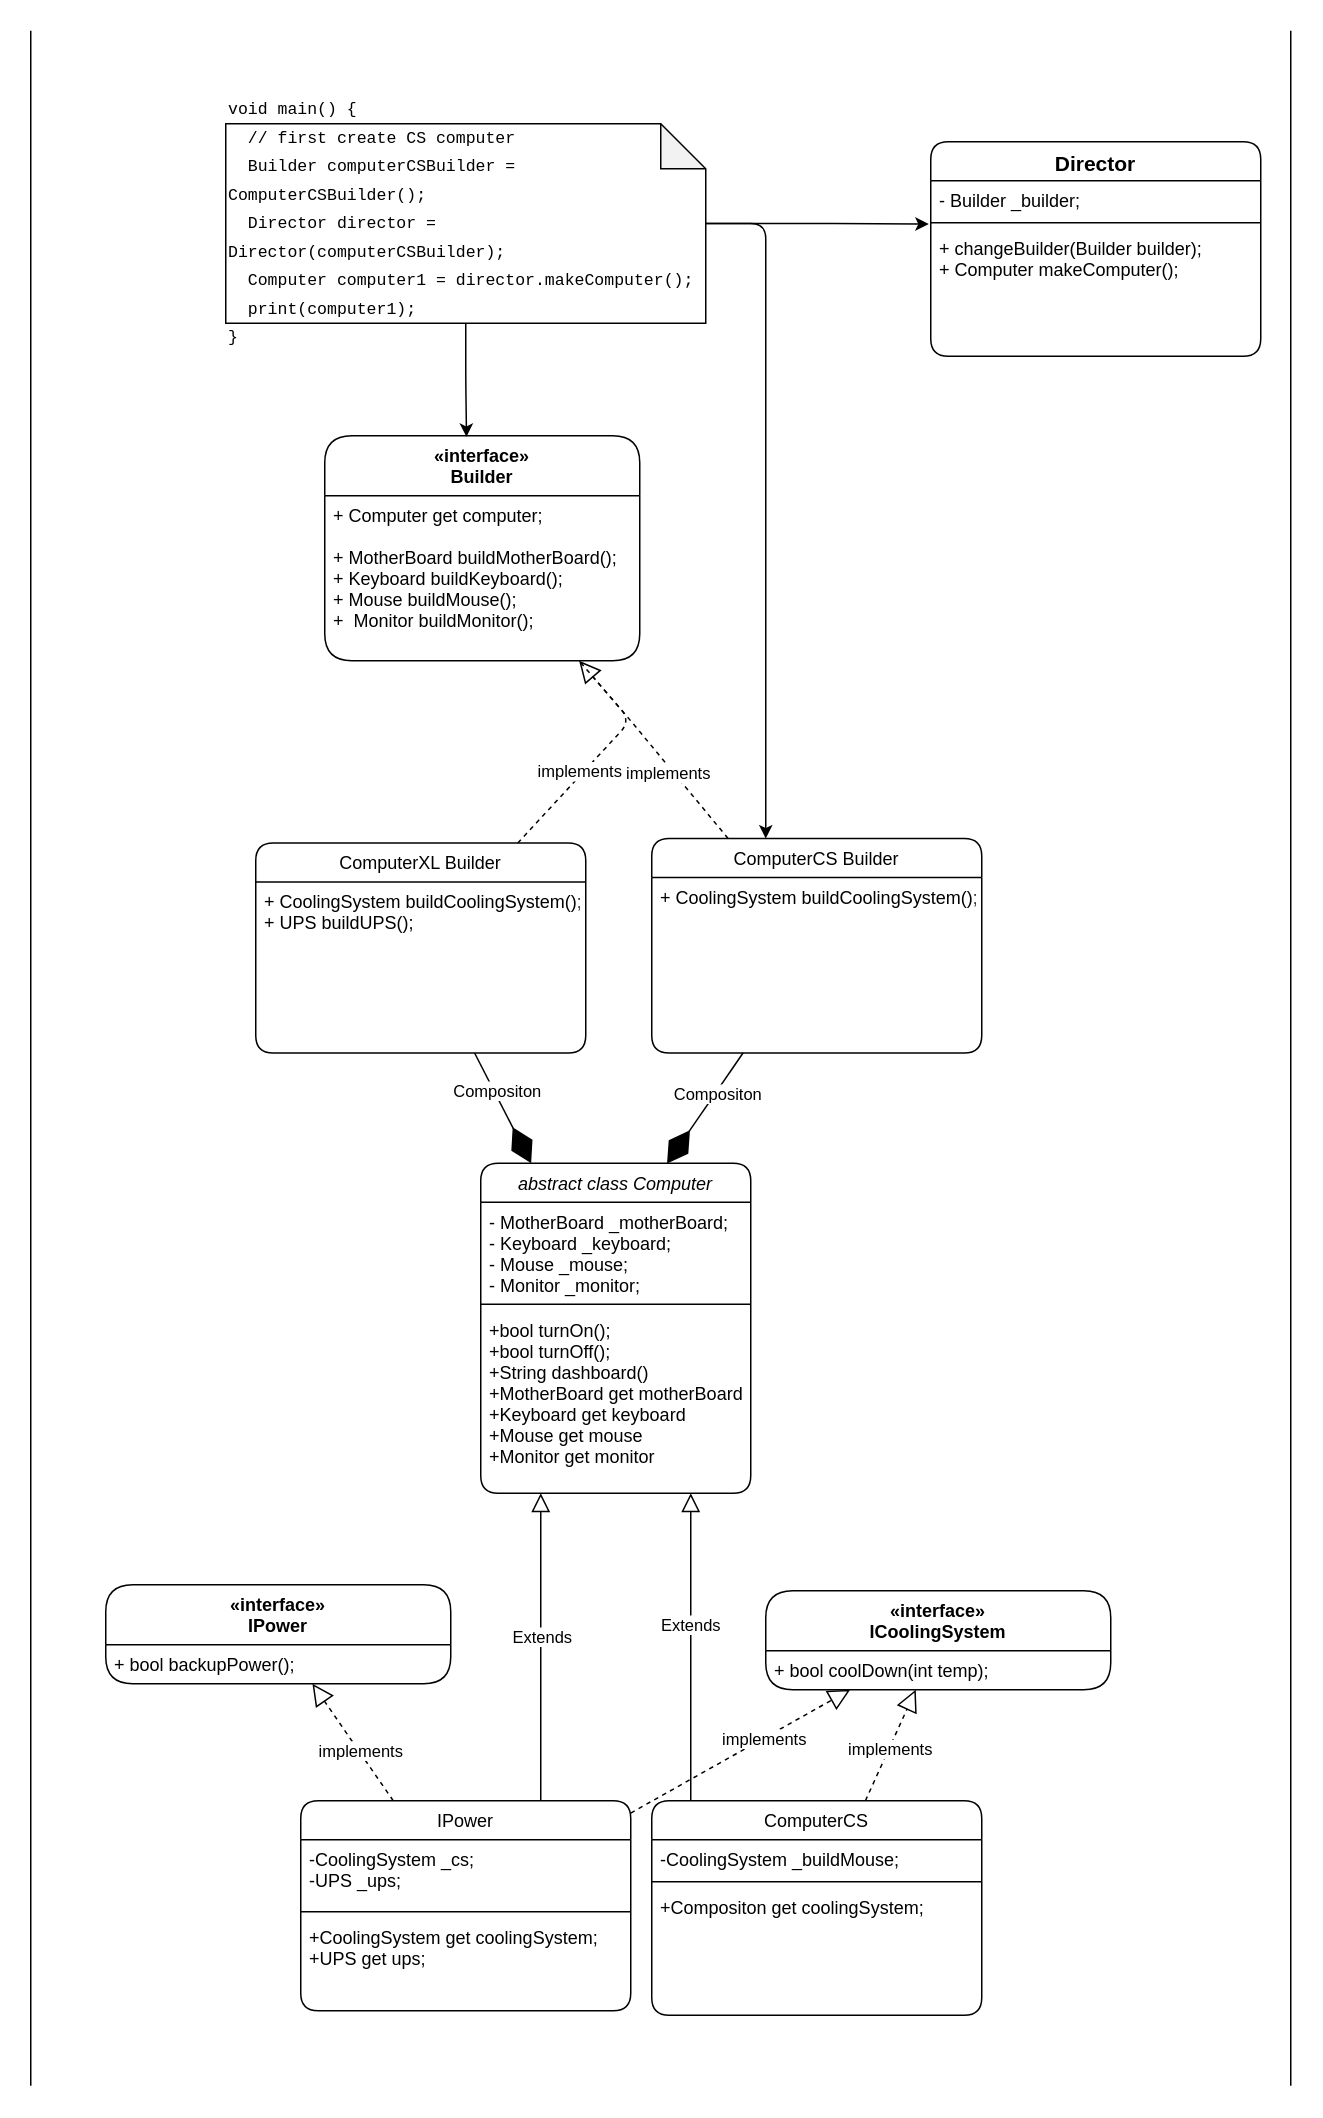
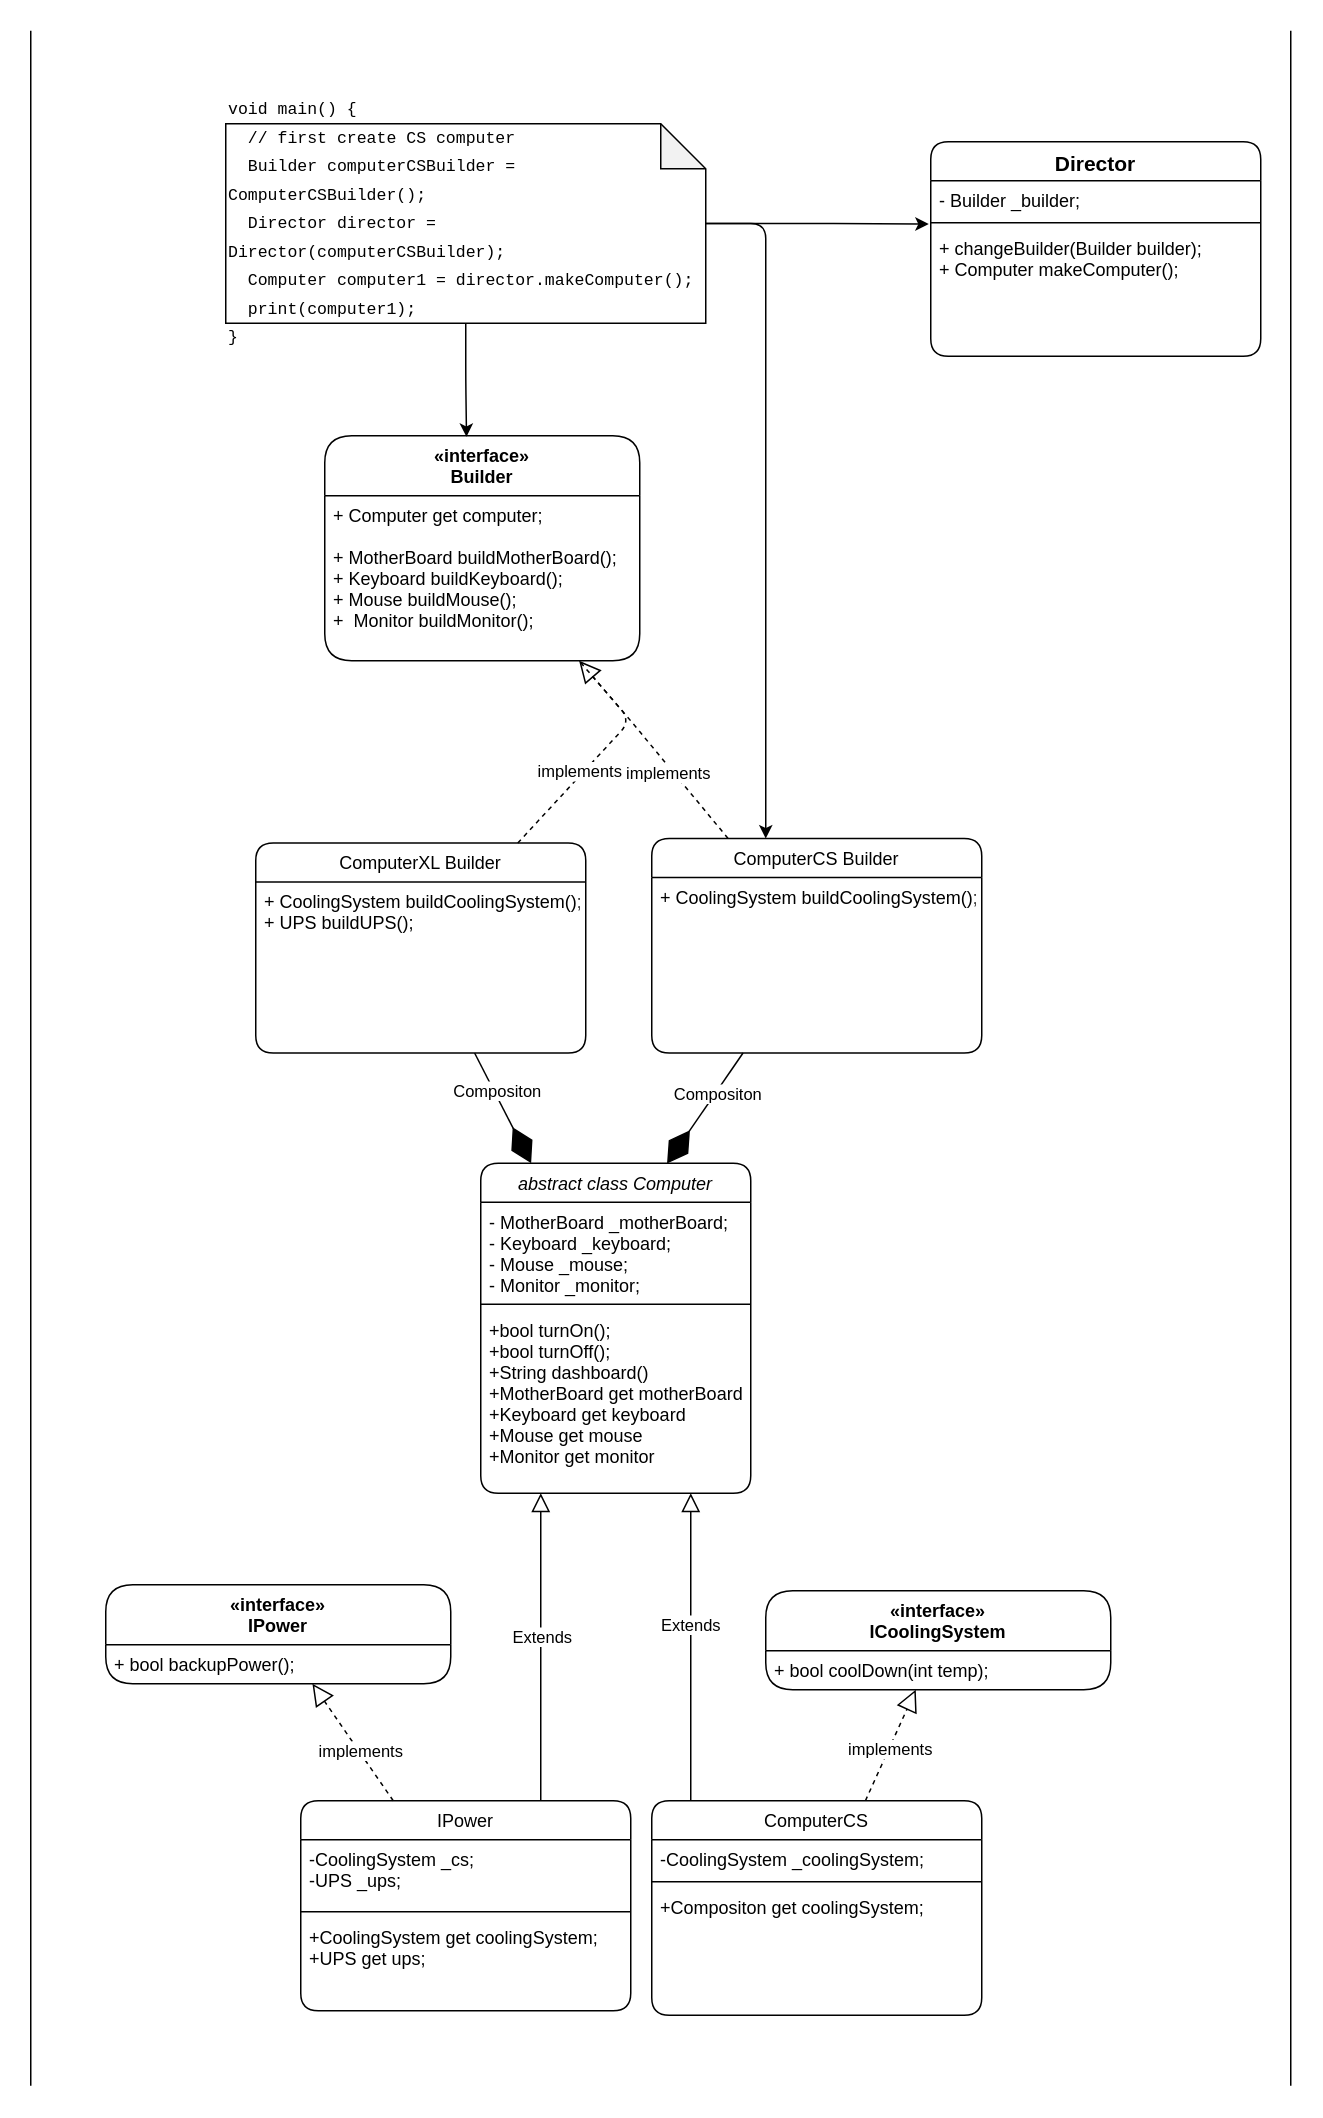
edge "IPower" -> "«interface» ICoolingSystem": removed, label "implements"
node "-CoolingSystem _buildMouse;": label "-CoolingSystem _buildMouse;" -> "-CoolingSystem _coolingSystem;"
